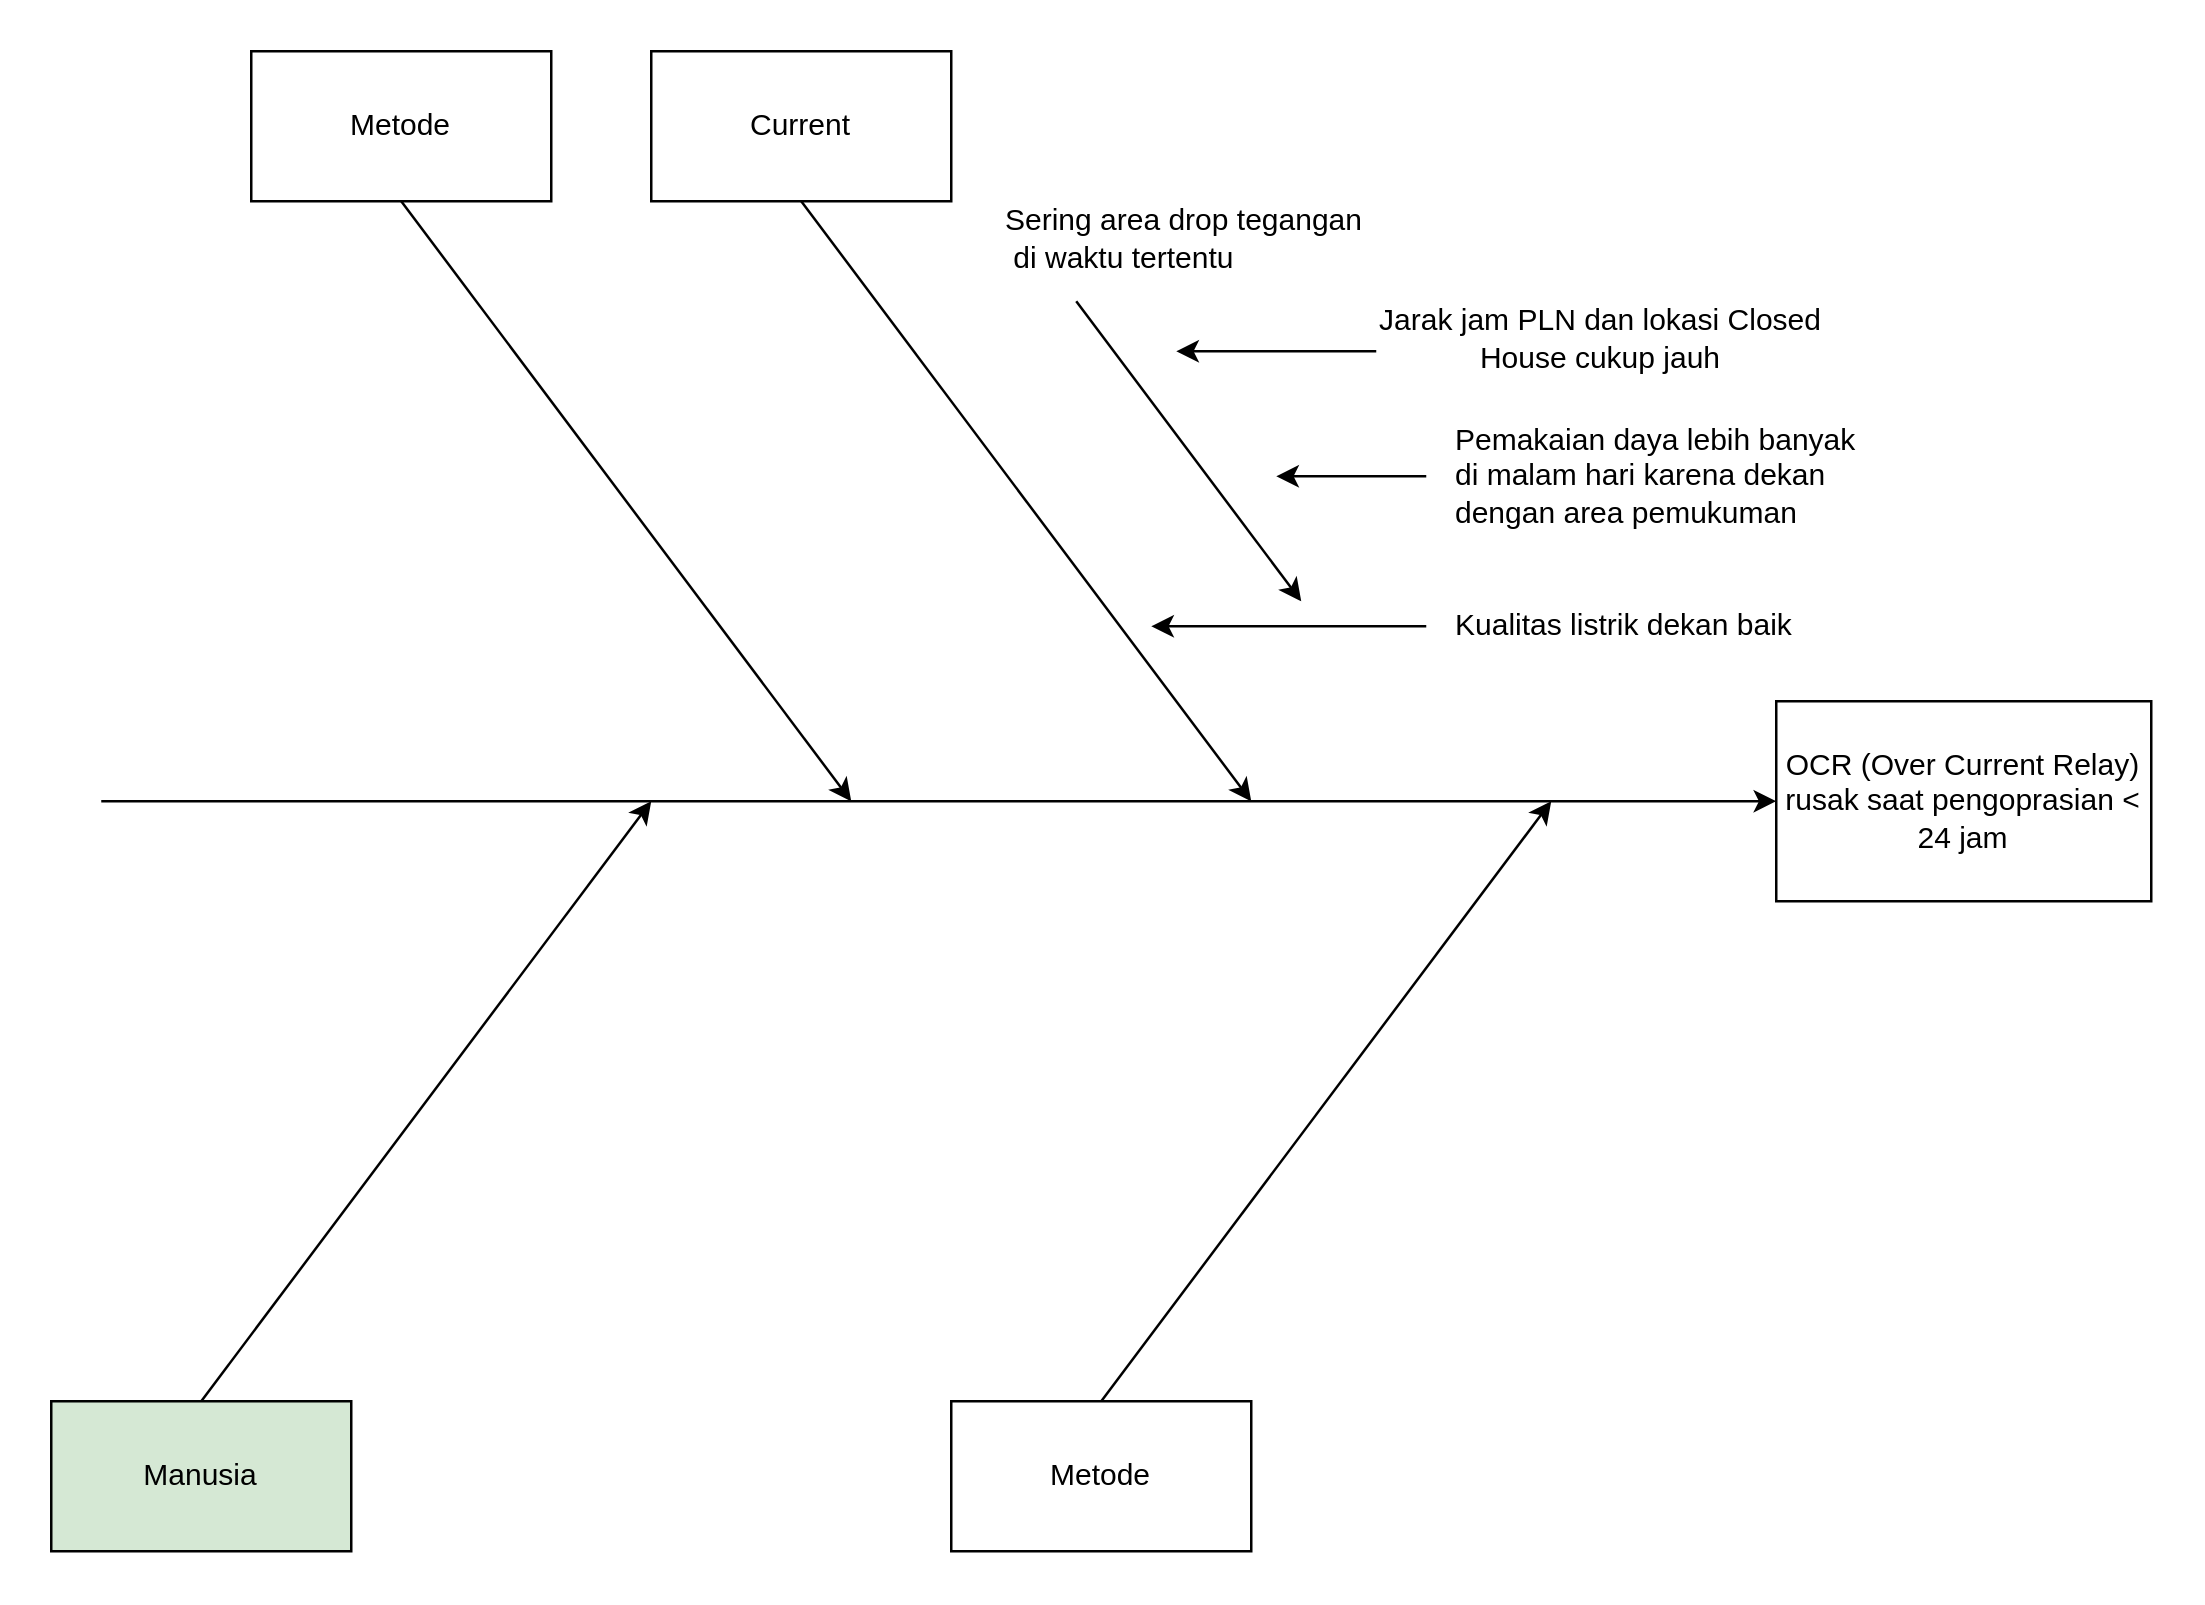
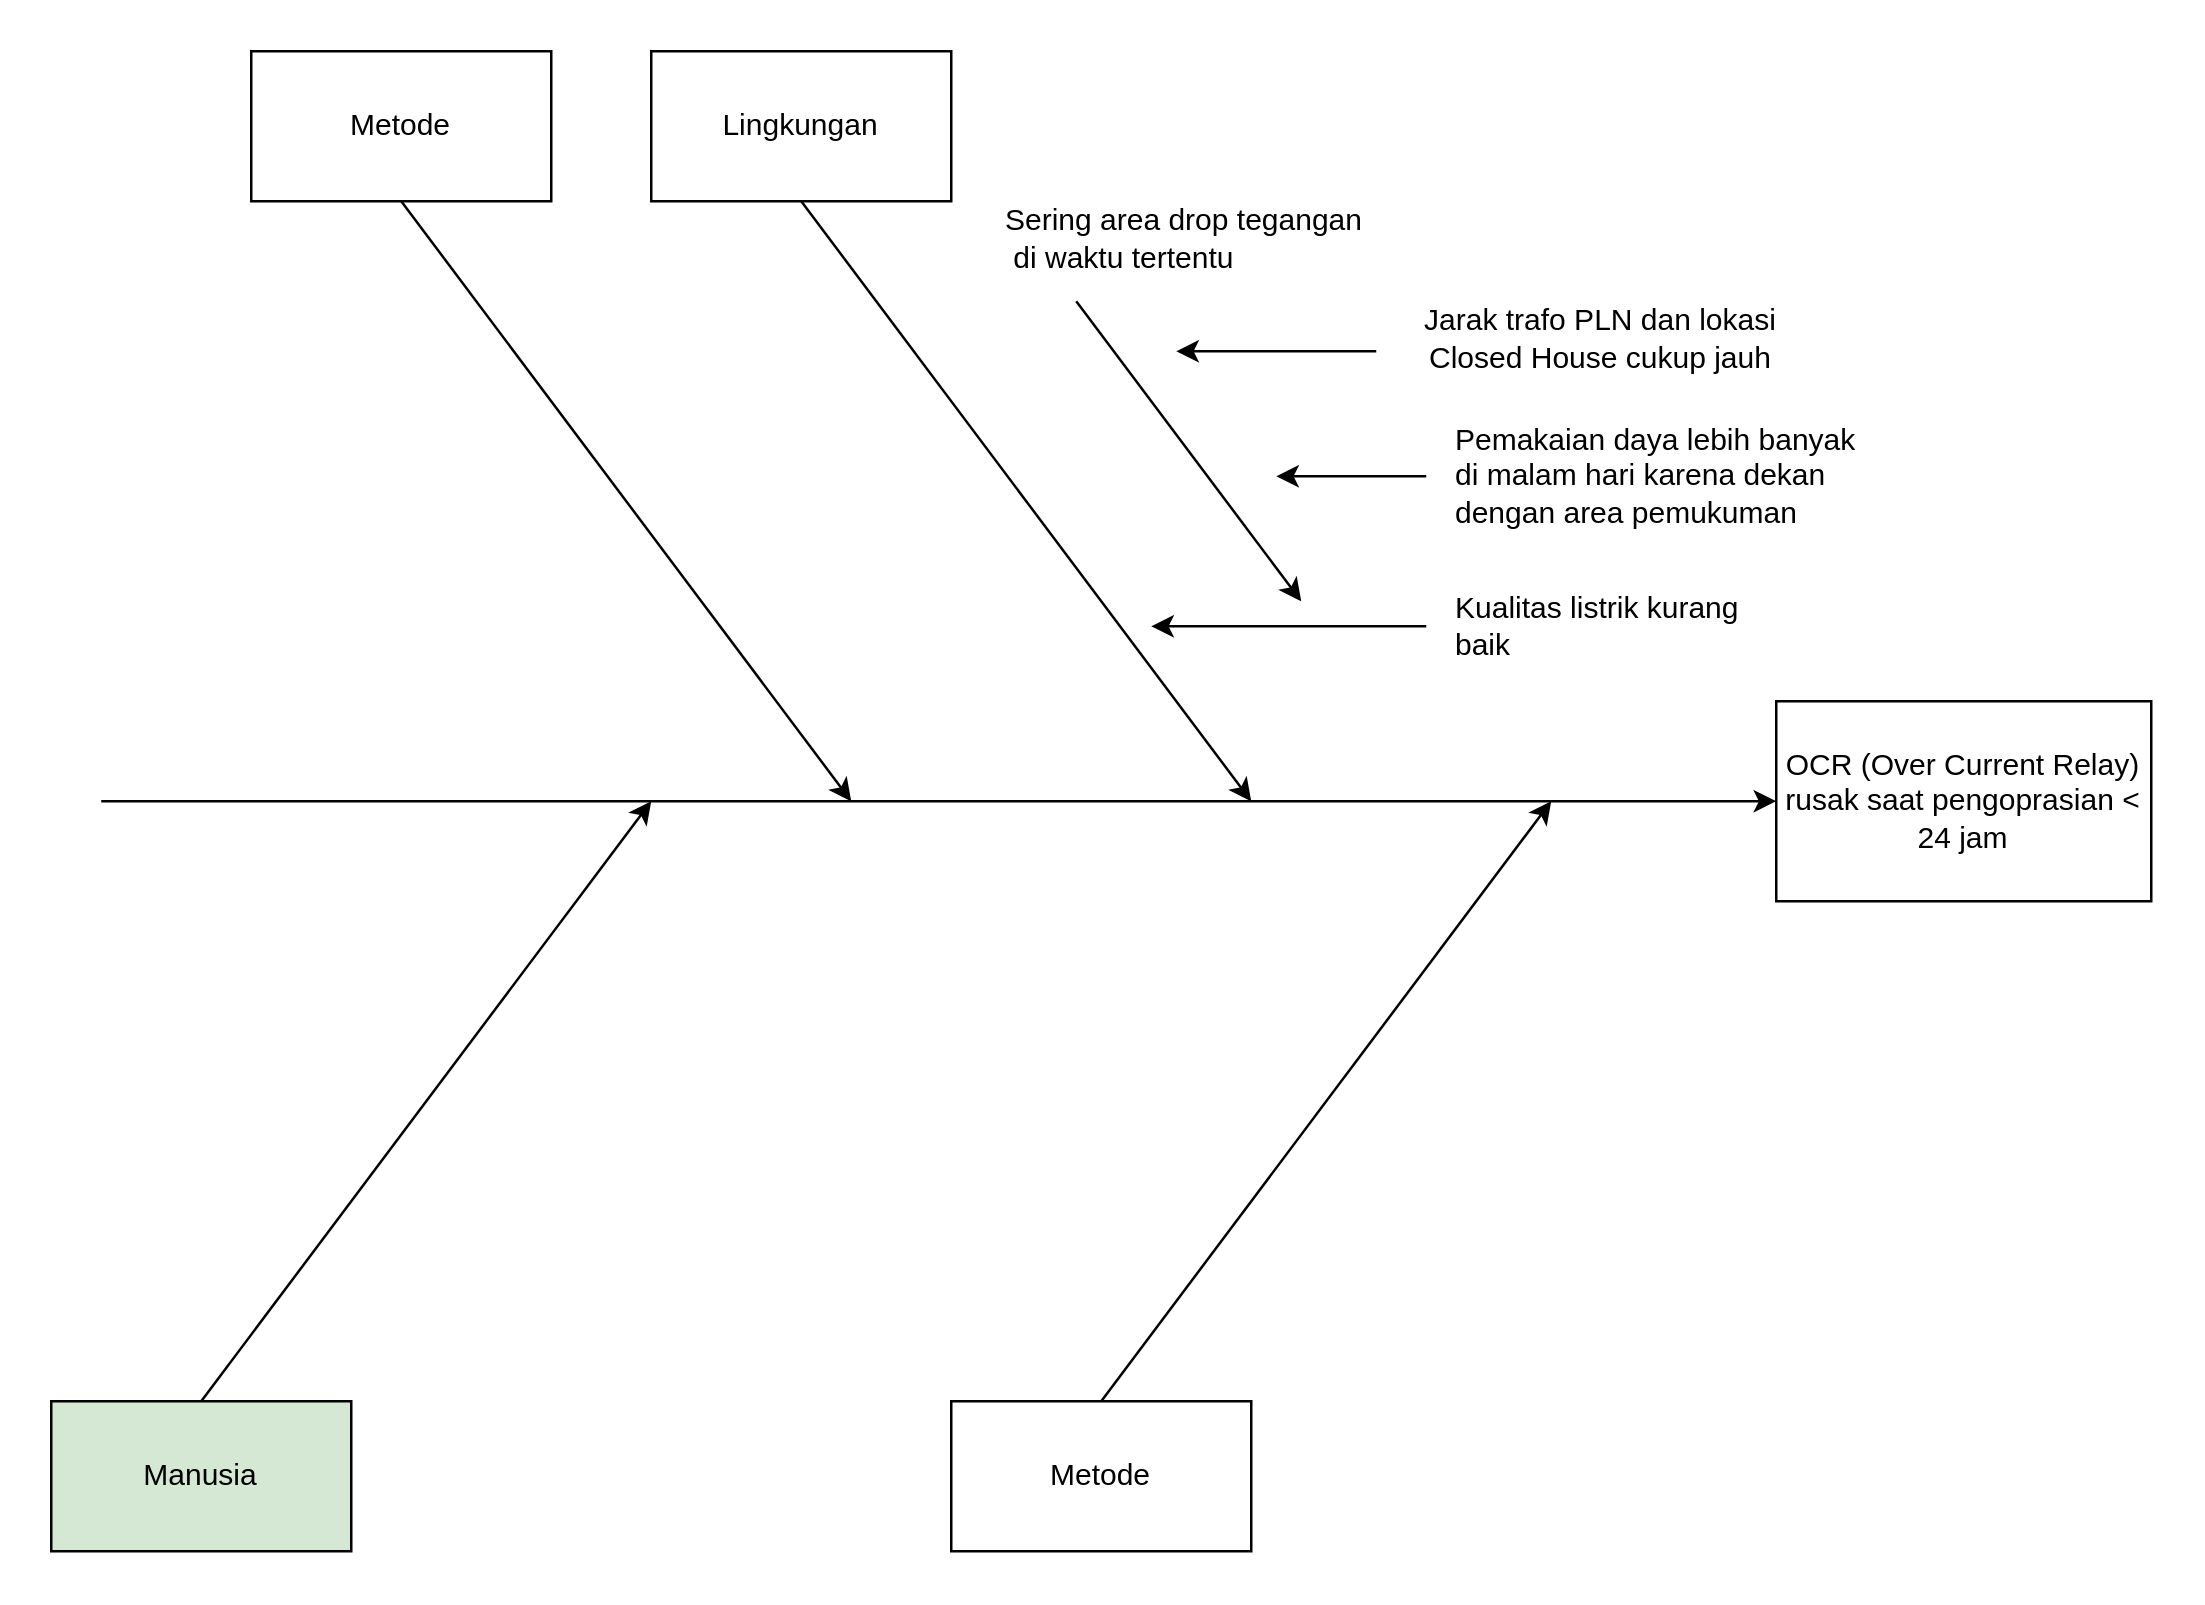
node "Current": label "Current" -> "Lingkungan"
node "Jarak jam PLN dan lokasi Closed House cukup jauh": label "Jarak jam PLN dan lokasi Closed House cukup jauh" -> "Jarak trafo PLN dan lokasi Closed House cukup jauh"
node "Kualitas listrik dekan baik": label "Kualitas listrik dekan baik" -> "Kualitas listrik kurang baik"
